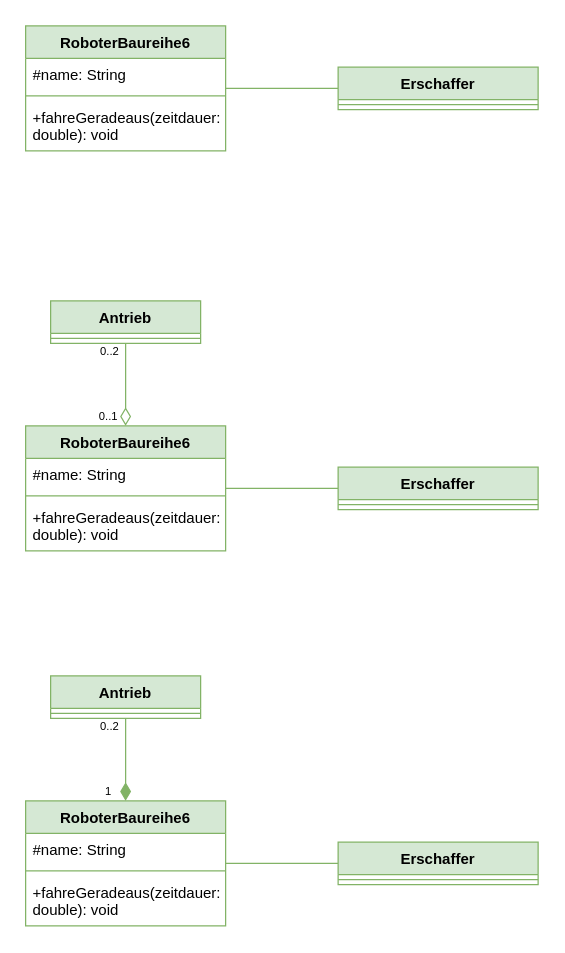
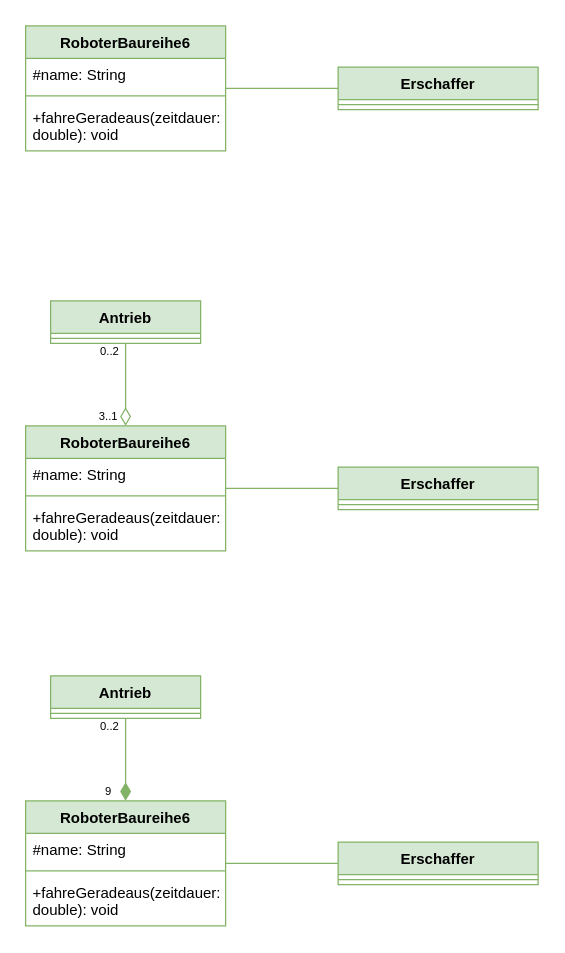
node "0..1": label "0..1" -> "3..1"
node "1": label "1" -> "9"
